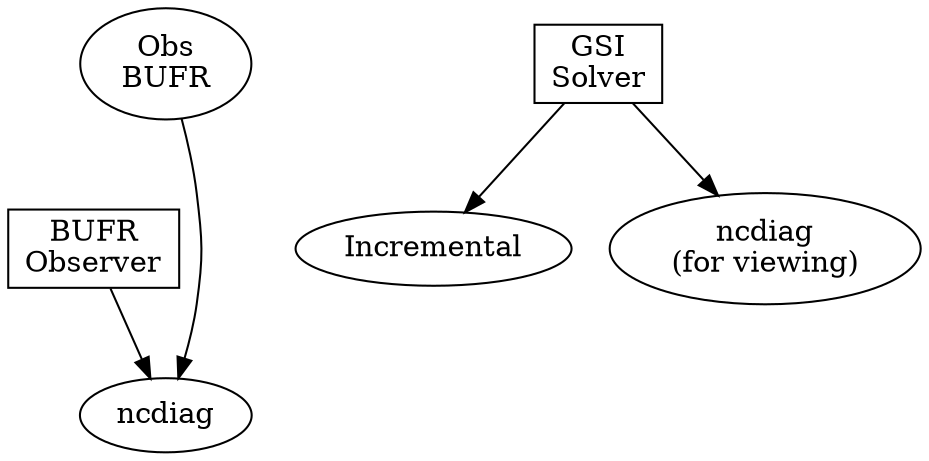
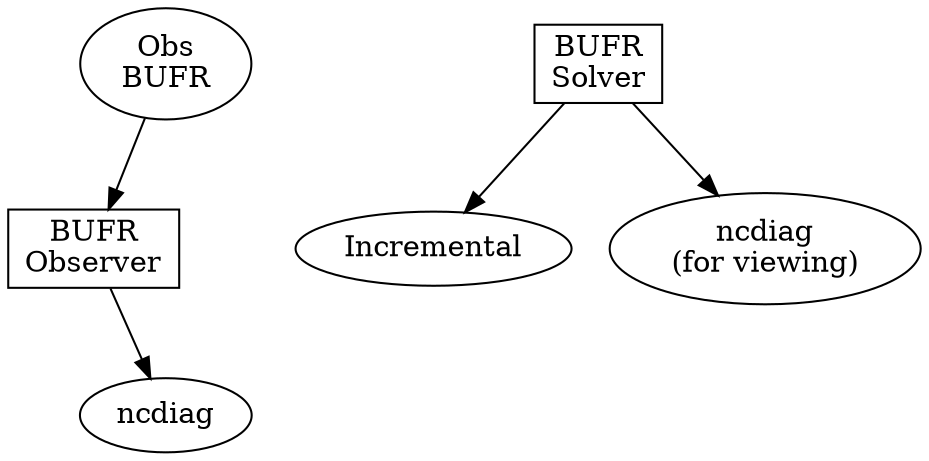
node "GSI Solver": label "GSI Solver" -> "BUFR Solver"
edge "Obs BUFR" -> "ncdiag": now "Obs BUFR" -> "BUFR Observer"
